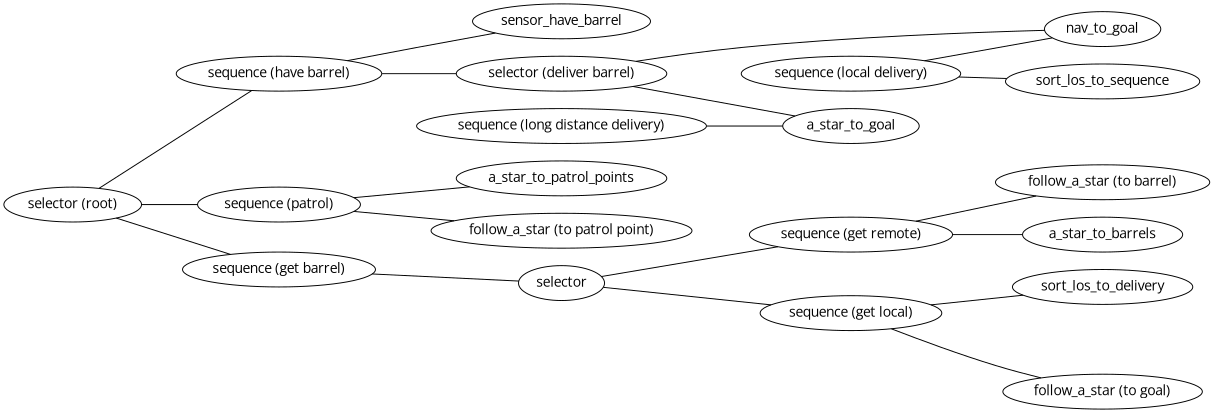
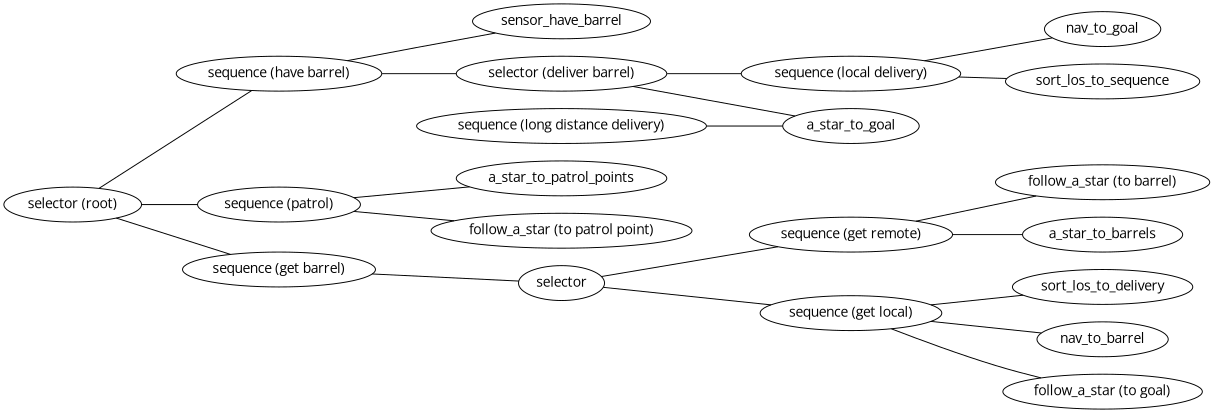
edge "nav_to_goal" -- "selector (deliver barrel)": now "sequence (local delivery)" -- "selector (deliver barrel)"
node "nav_to_barrel": added
